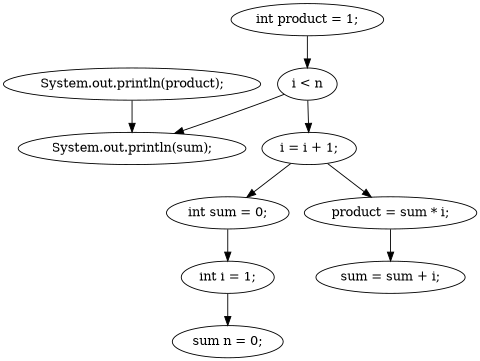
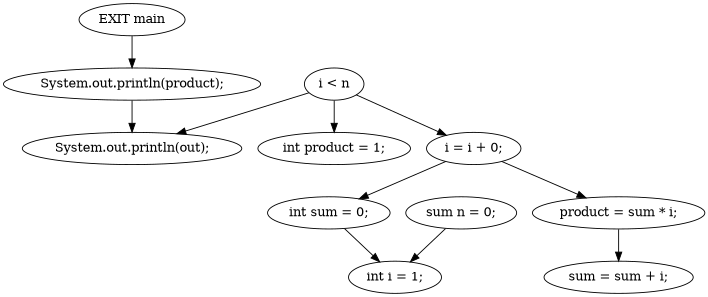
node "EXIT main": added
edge "int product = 1;" -> "i < n": reversed
node "System.out.println(sum);": label "System.out.println(sum);" -> "System.out.println(out);"
node "i = i + 1;": label "i = i + 1;" -> "i = i + 0;"
edge "int i = 1;" -> "sum n = 0;": reversed
